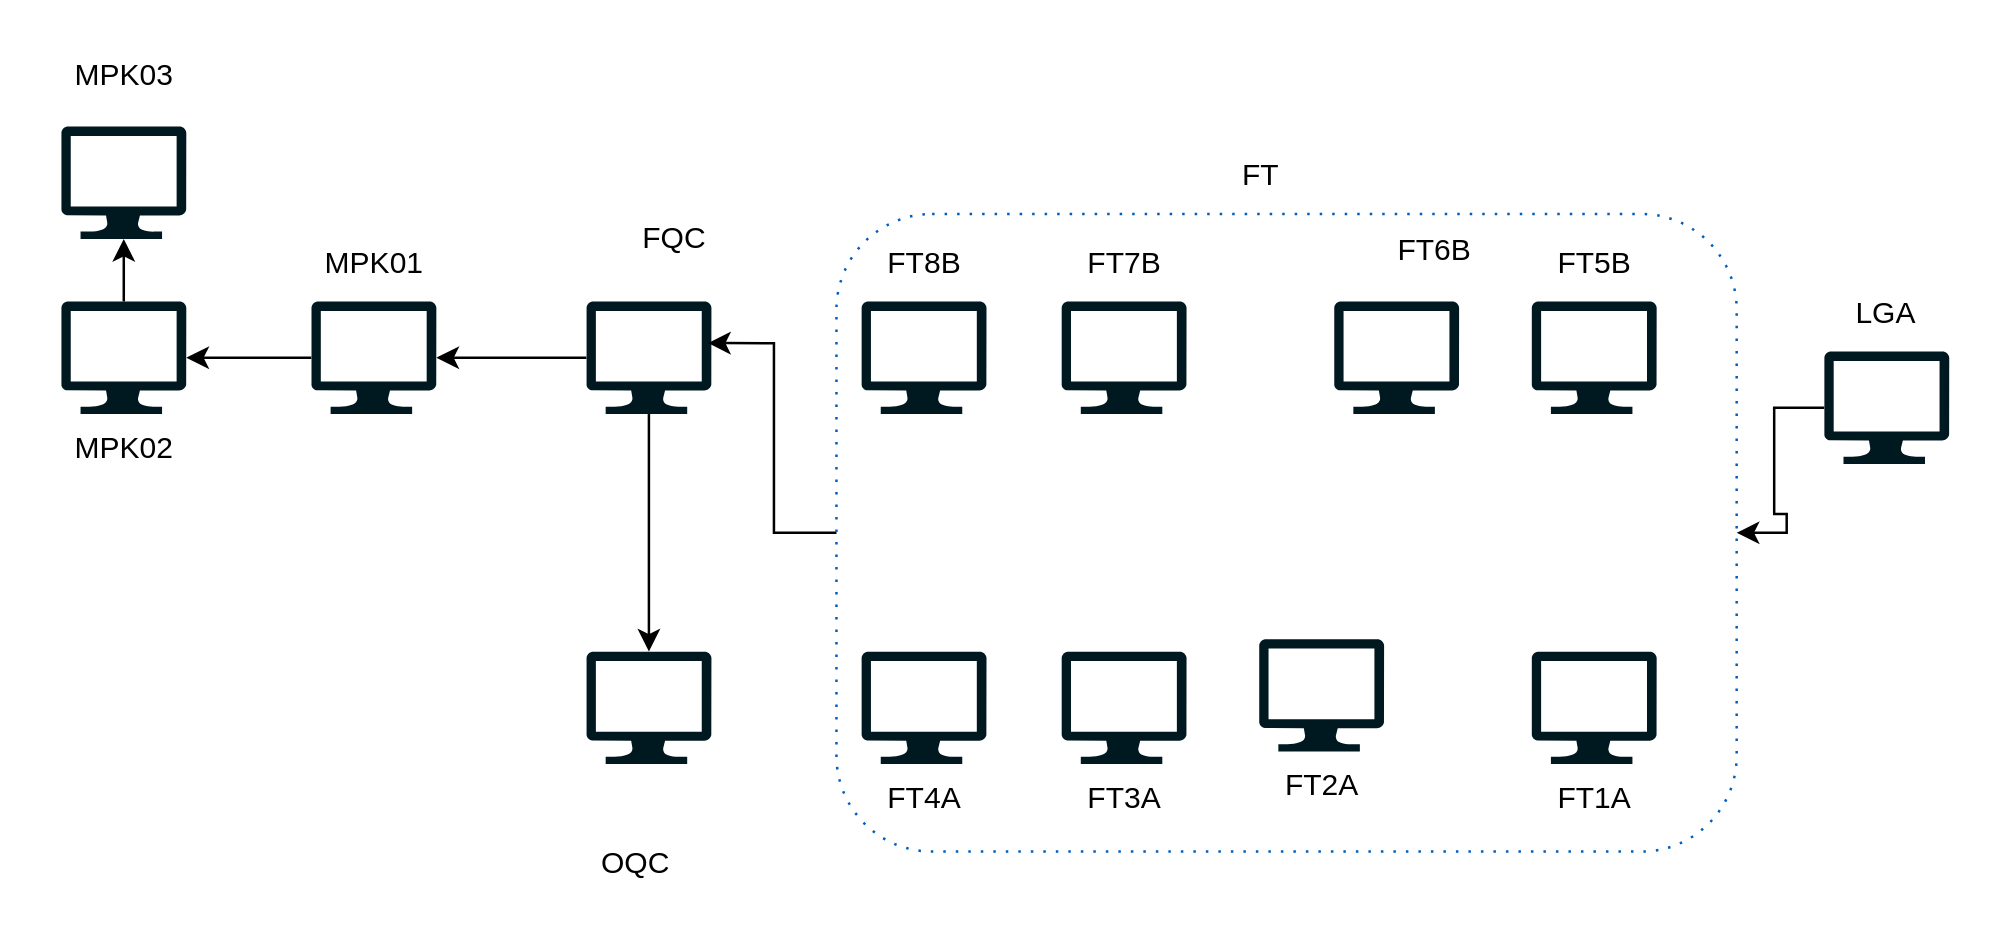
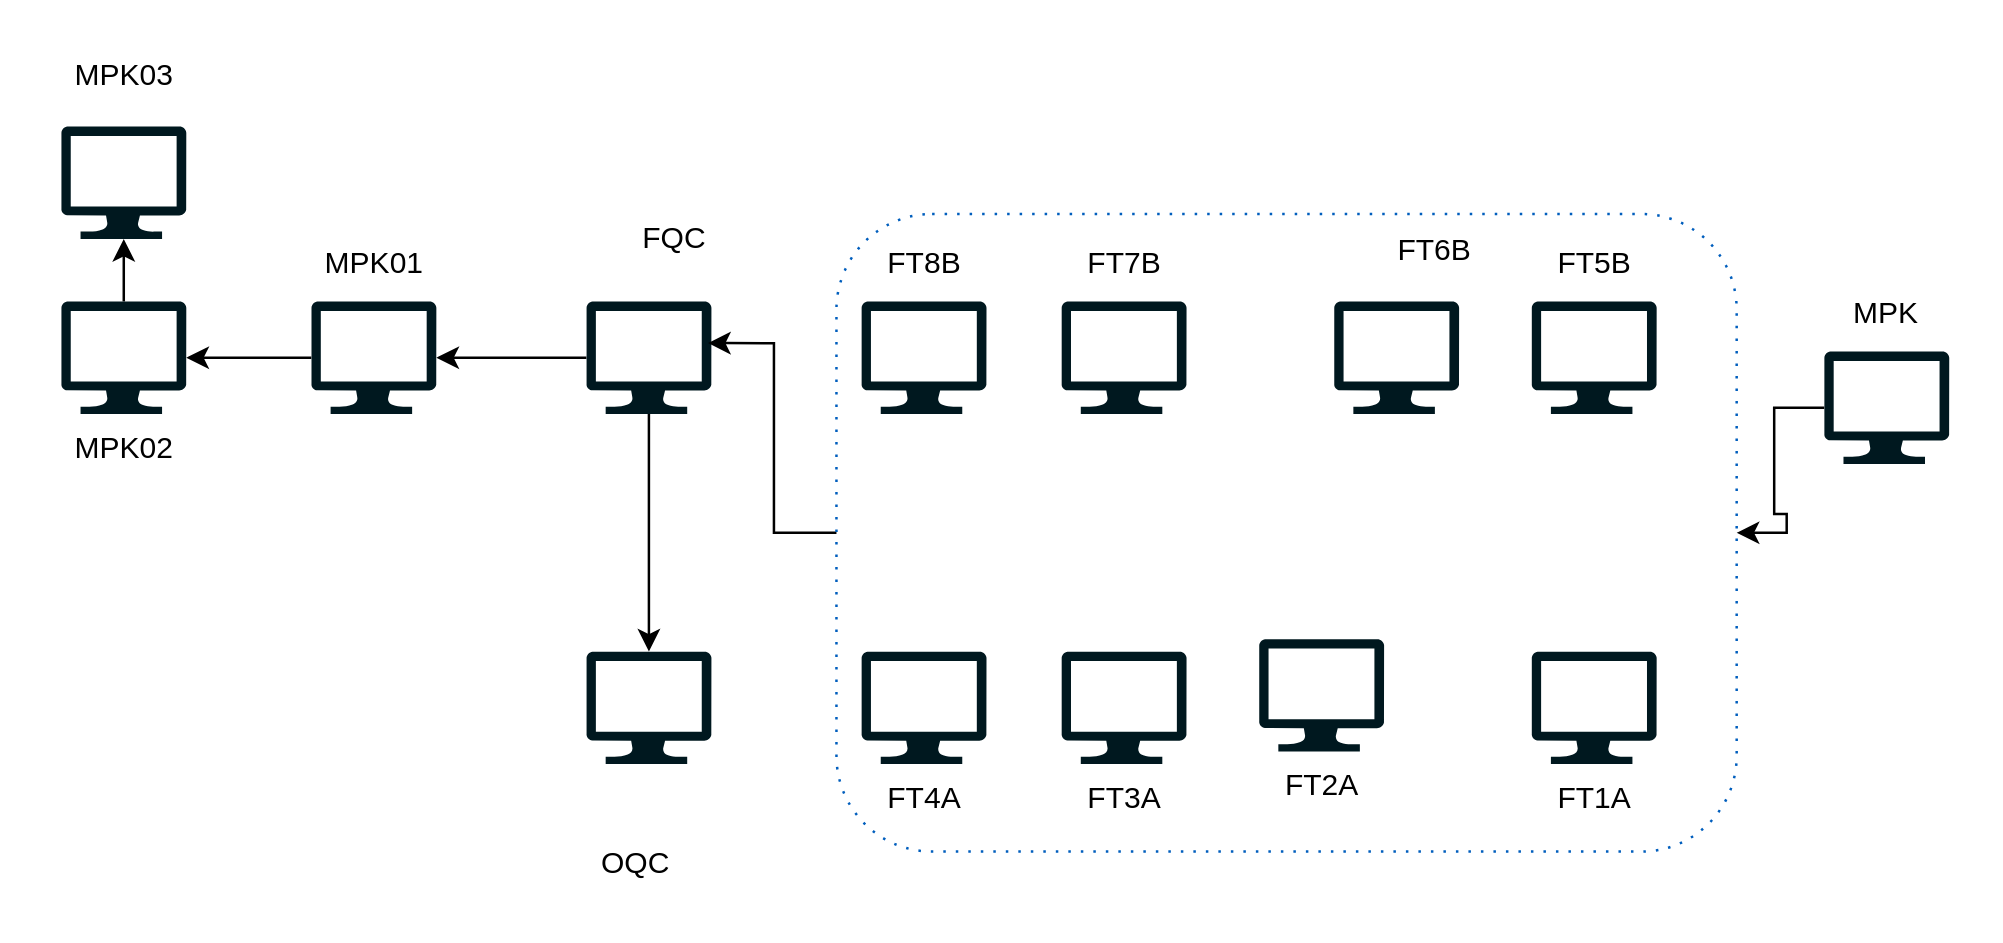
node "FT": removed
node "LGA": label "LGA" -> "MPK"
